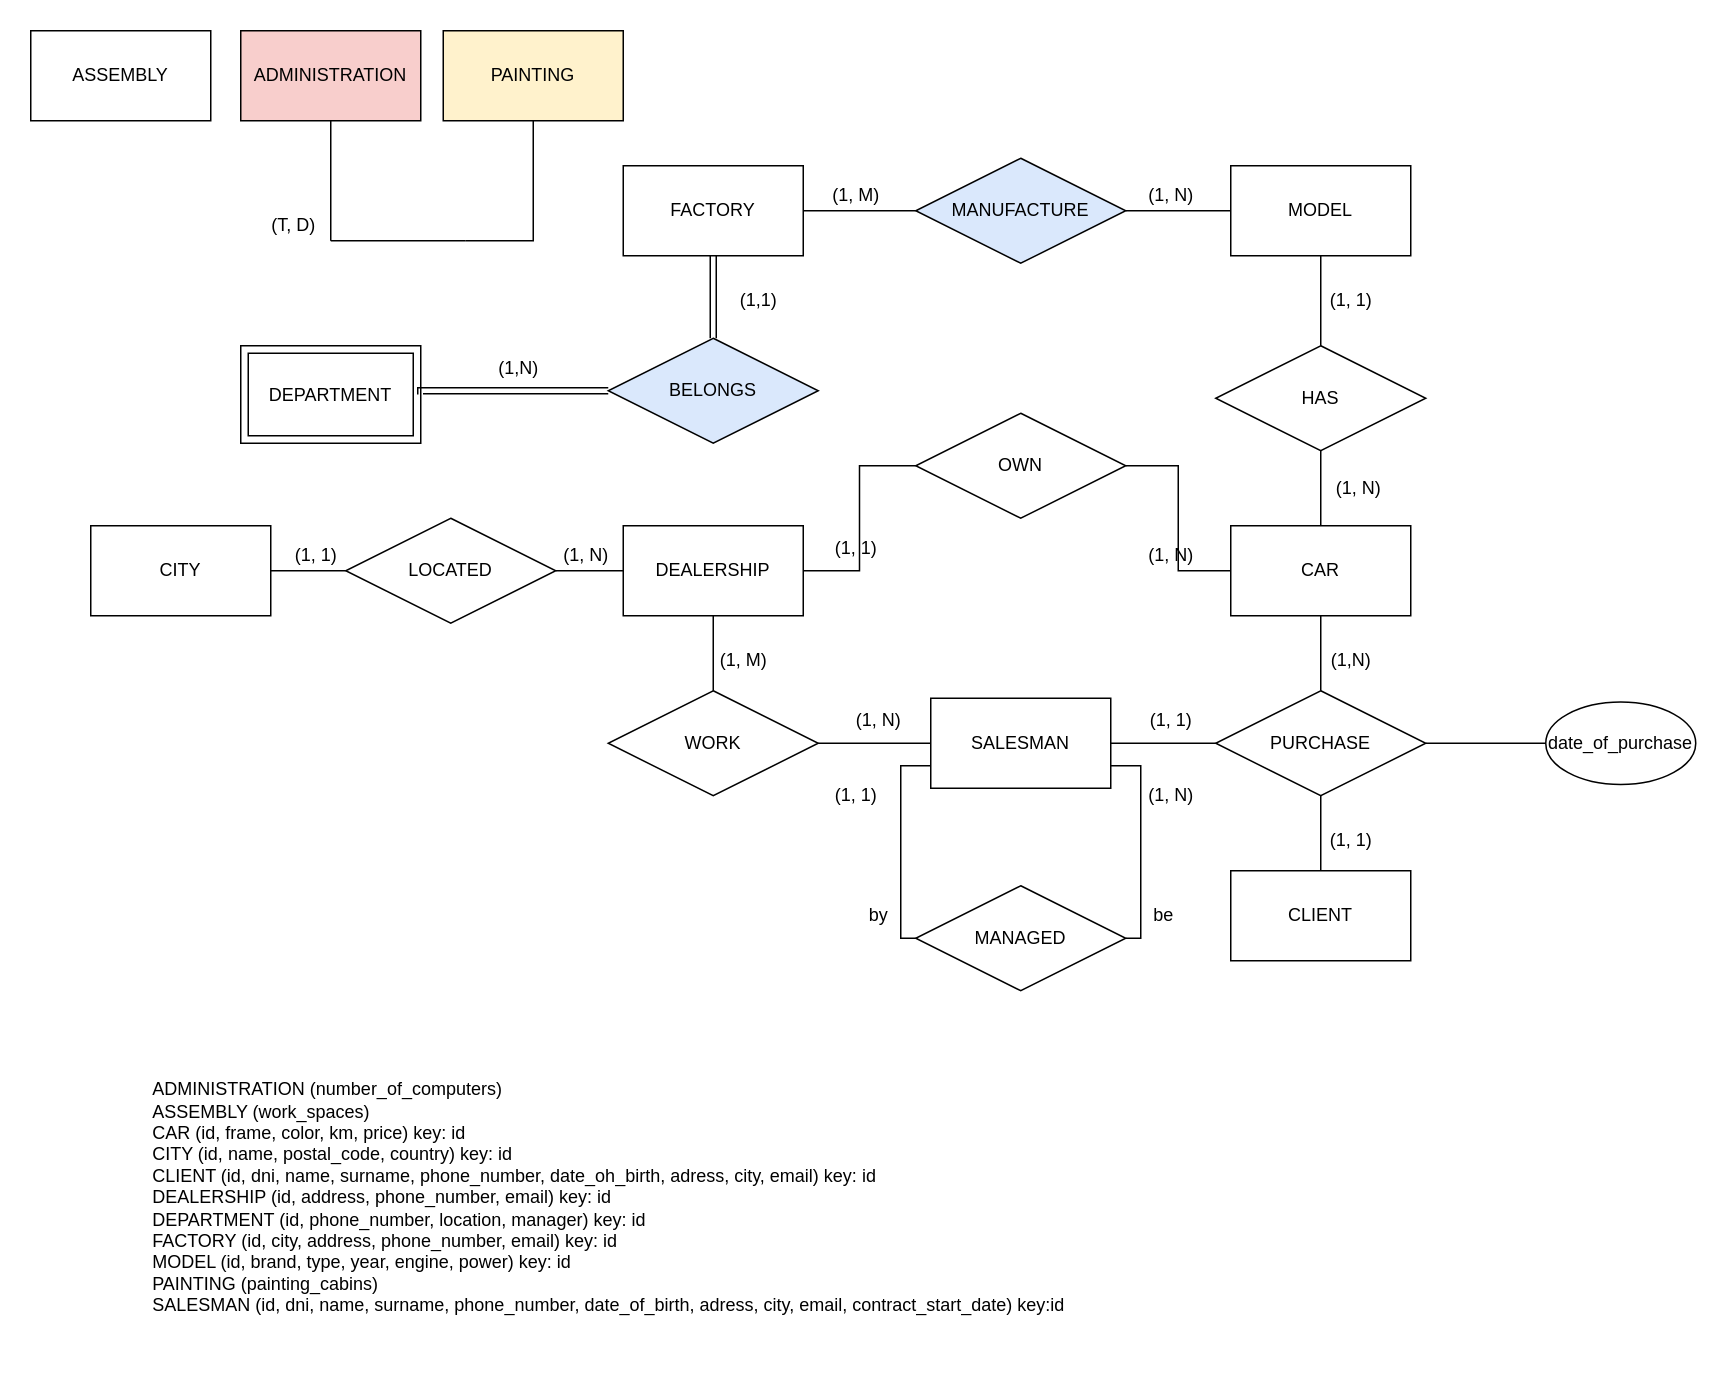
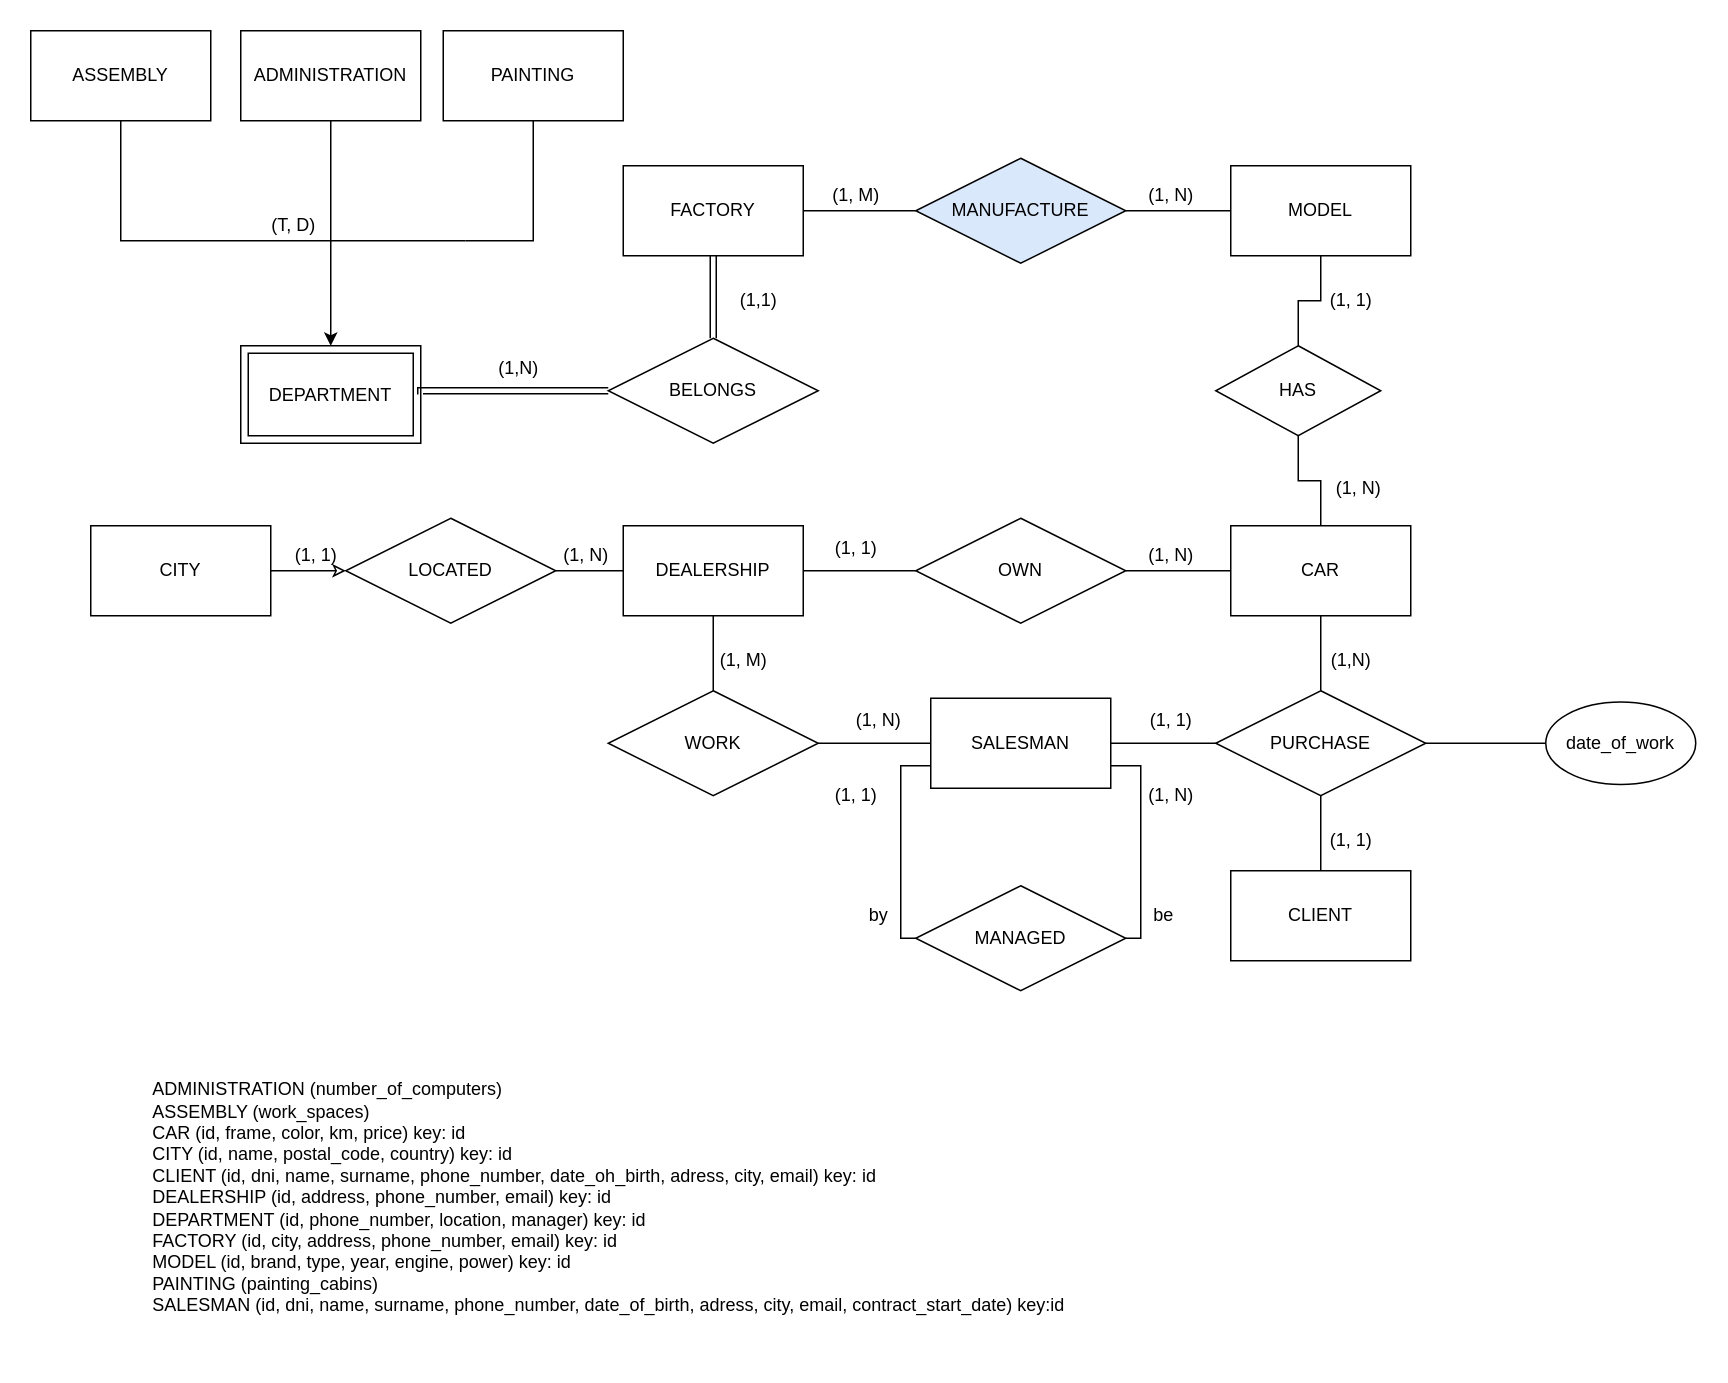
node "ADMINISTRATION": fillcolor #f8cecc -> #ffffff
node "PAINTING": fillcolor #fff2cc -> #ffffff
edge "ASSEMBLY" -> "DEPARTMENT": added
node "BELONGS": fillcolor #dae8fc -> #ffffff
node "HAS": size 210x105 -> 165x90
node "OWN": moved (1021, 466) -> (1021, 571)
edge "CITY" -- "LOCATED": arrowhead none -> classic
node "date_of_purchase": label "date_of_purchase" -> "date_of_work"
